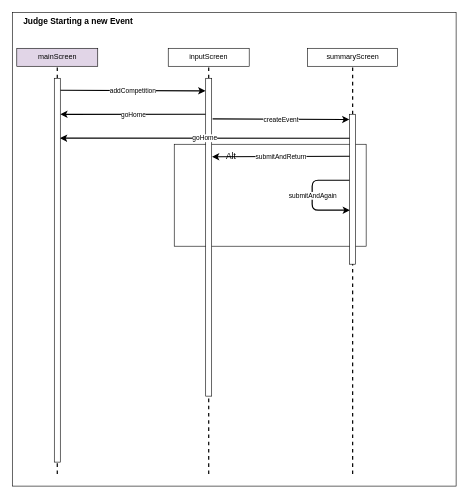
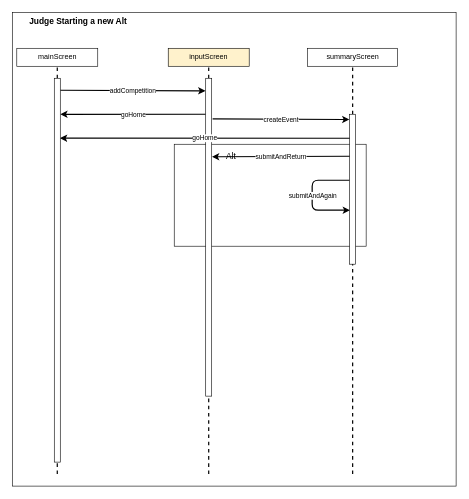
node "Judge Starting a new Event": label "Judge Starting a new Event" -> "Judge Starting a new Alt"
node "mainScreen": fillcolor #e1d5e7 -> #ffffff
node "inputScreen": fillcolor #ffffff -> #fff2cc
